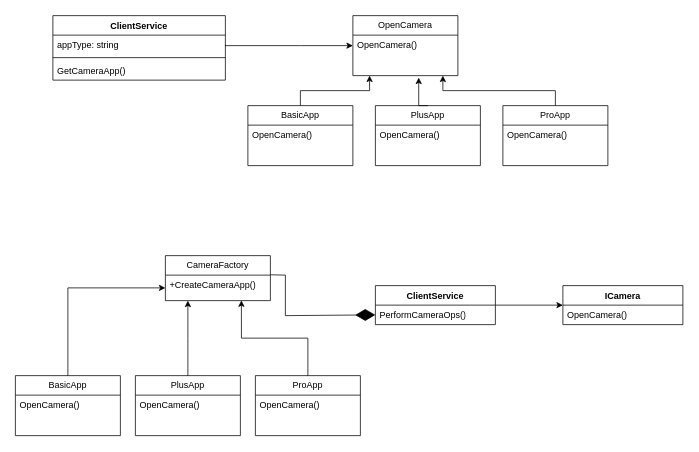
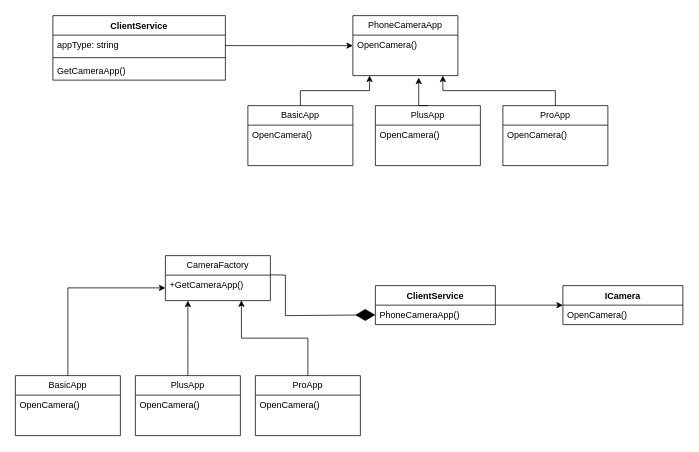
node "OpenCamera": label "OpenCamera" -> "PhoneCameraApp"
node "+CreateCameraApp()": label "+CreateCameraApp()" -> "+GetCameraApp()"
node "PerformCameraOps()": label "PerformCameraOps()" -> "PhoneCameraApp()"
